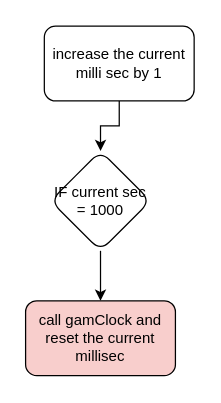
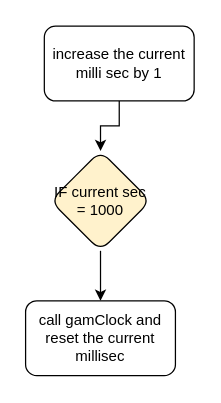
node "IF current sec = 1000": fillcolor #ffffff -> #fff2cc
node "call gamClock and reset the current millisec": fillcolor #f8cecc -> #ffffff
